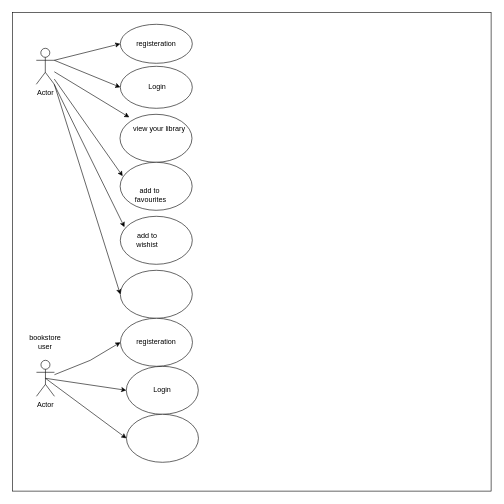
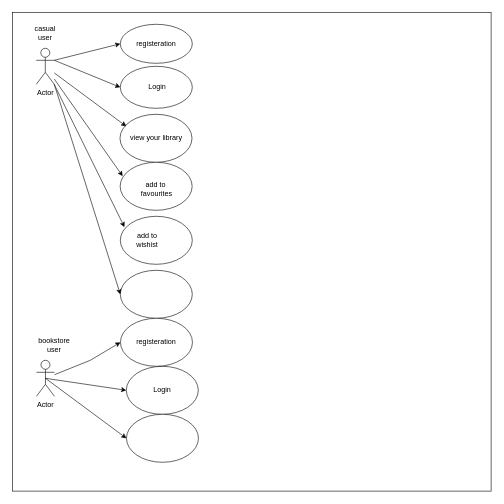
node "casual user": added
node "view your library": moved (159, 129) -> (156, 138)
node "add to favourites": moved (150, 195) -> (156, 189)
node "bookstore user": moved (45, 342) -> (54, 345)
